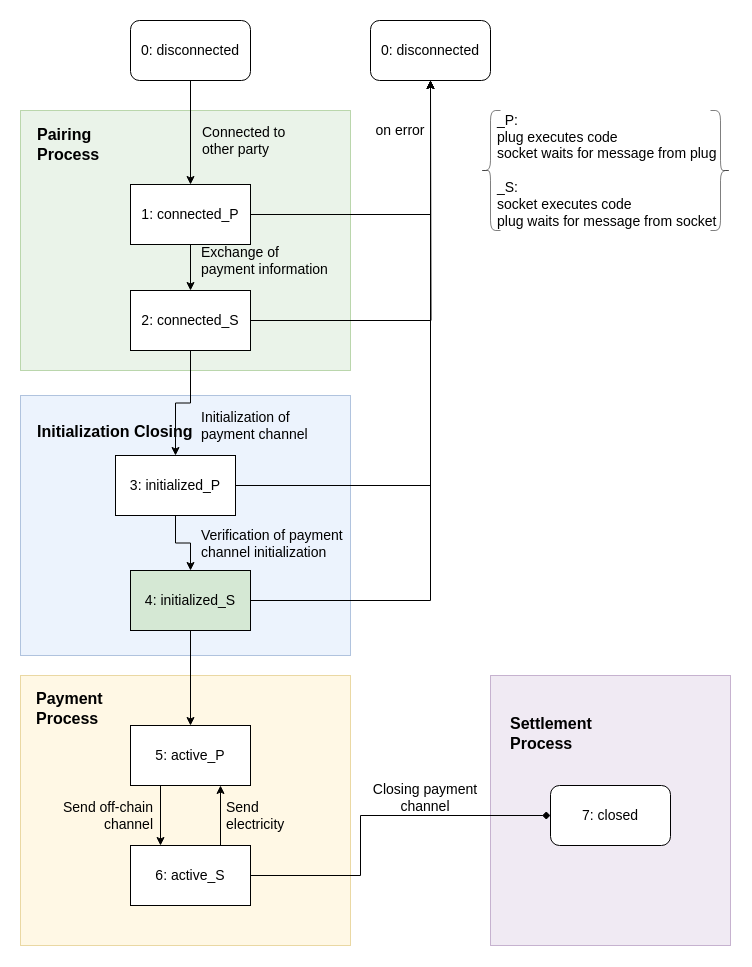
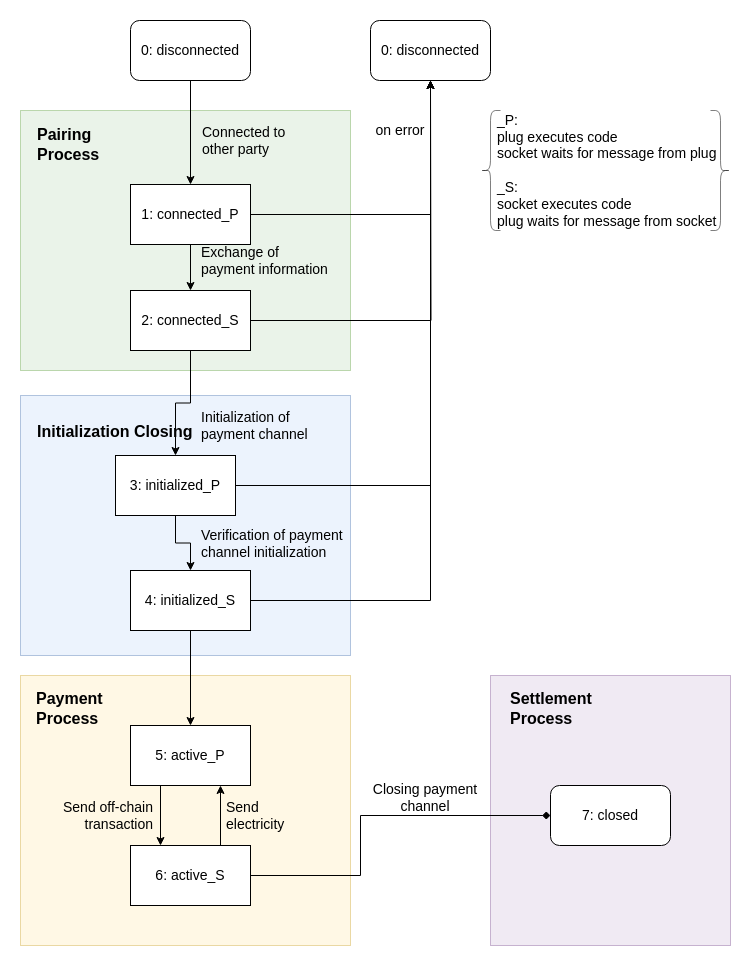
node "4: initialized_S": fillcolor #d5e8d4 -> #ffffff
node "Settlement Process": moved (580, 733) -> (580, 708)
node "Send off-chain channel": label "Send off-chain channel" -> "Send off-chain transaction"
